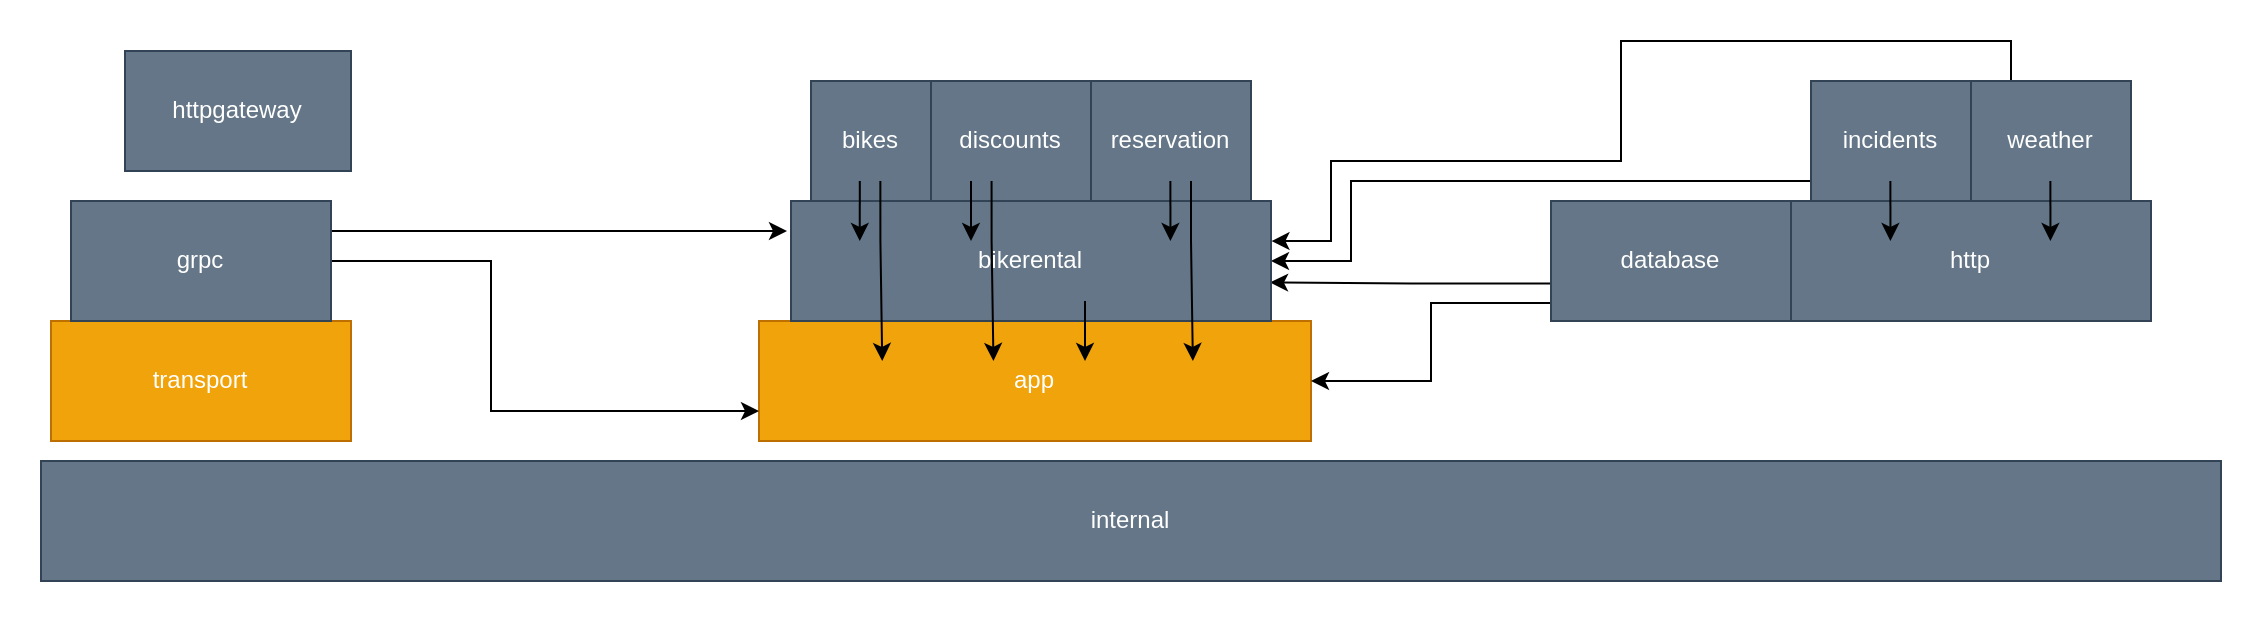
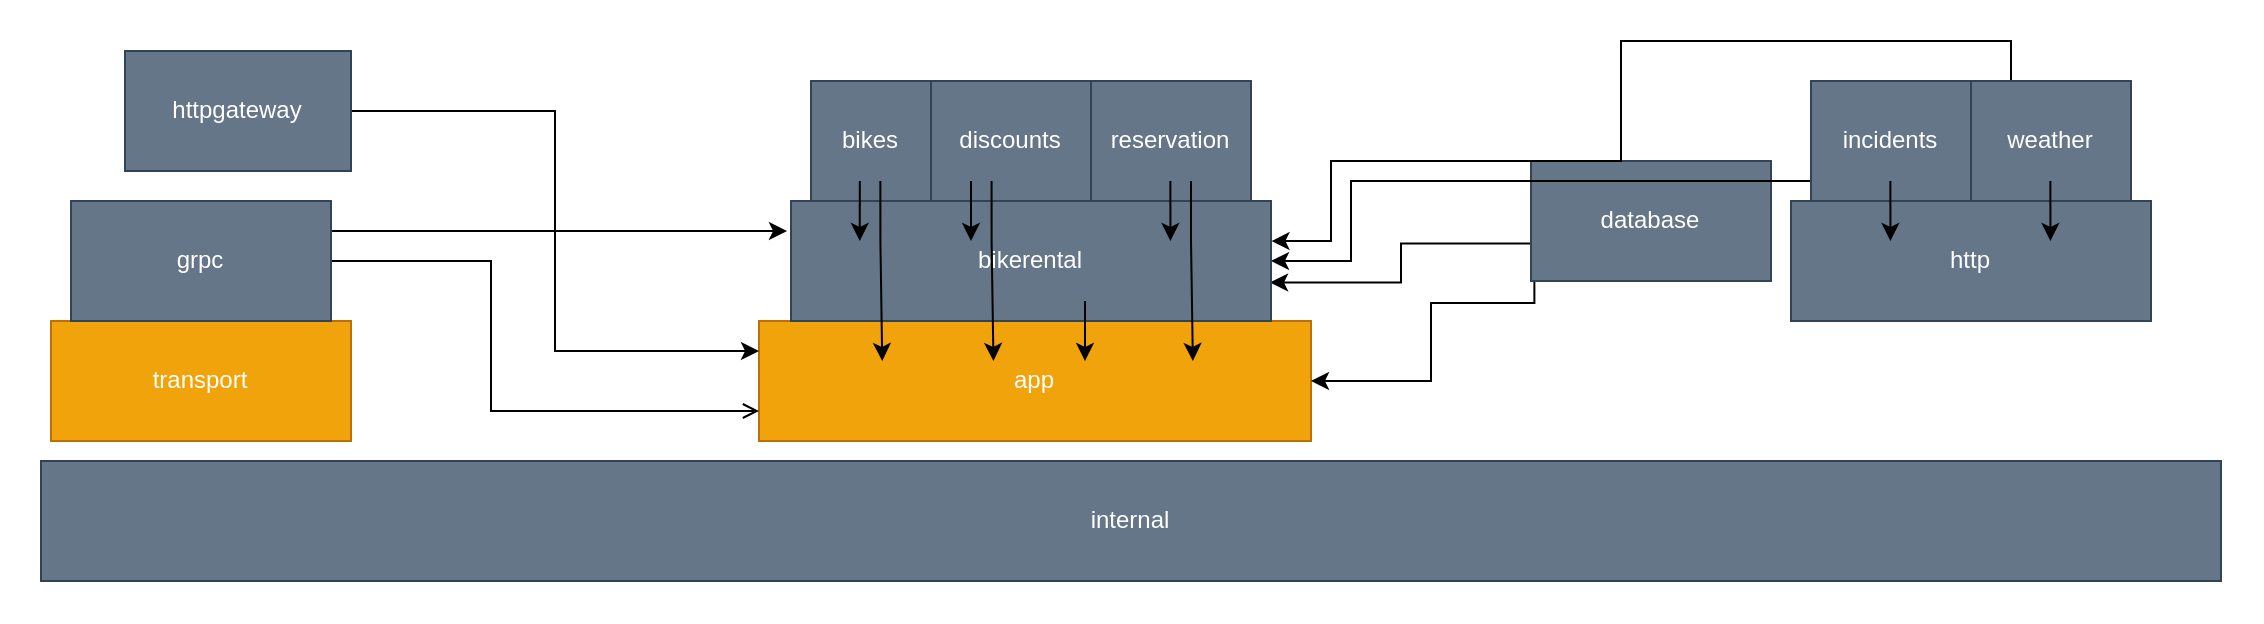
edge "httpgateway" -> "app": added
node "database": moved (1671, 261) -> (1651, 221)
edge "grpc" -> "app": arrowhead classic -> open
